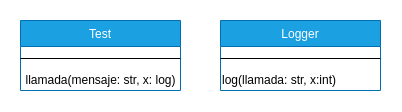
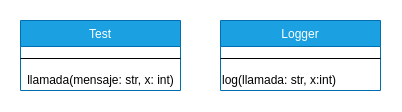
node "llamada(mensaje: str, x: log)": label "llamada(mensaje: str, x: log)" -> "llamada(mensaje: str, x: int)"
